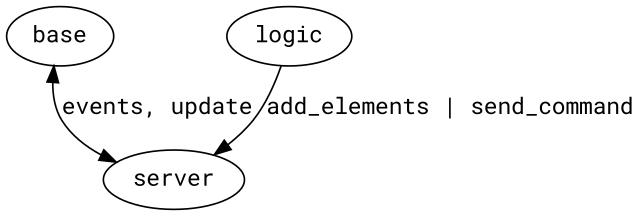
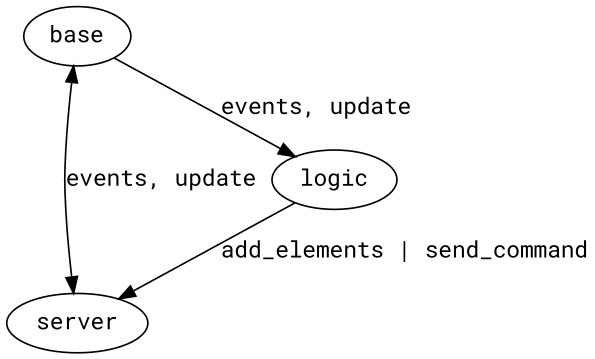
edge "base" -- "logic": added, label "events, update"
